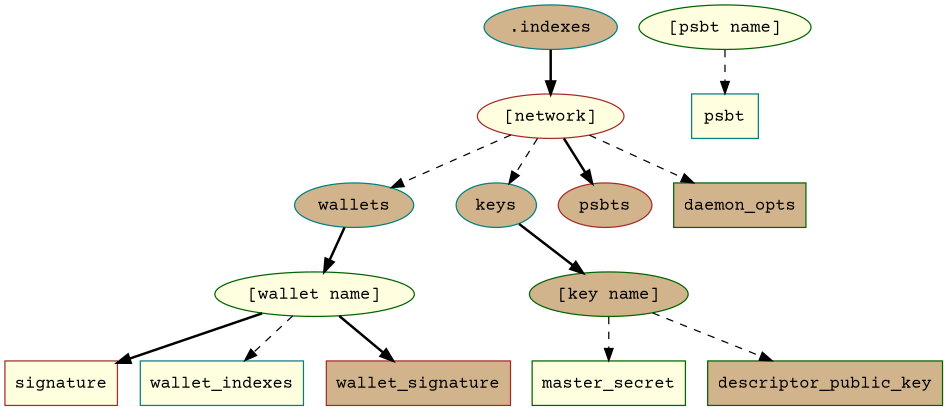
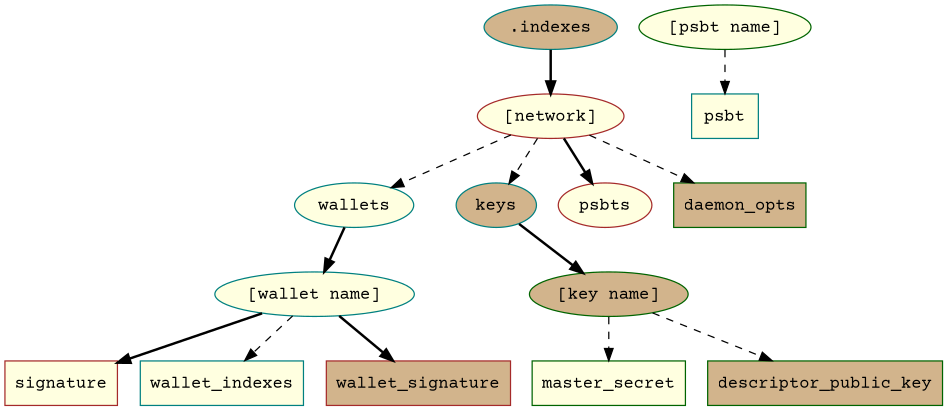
node "wallets": fillcolor tan -> lightyellow
node "psbts": fillcolor tan -> lightyellow
node "[wallet name]": color darkgreen -> teal
